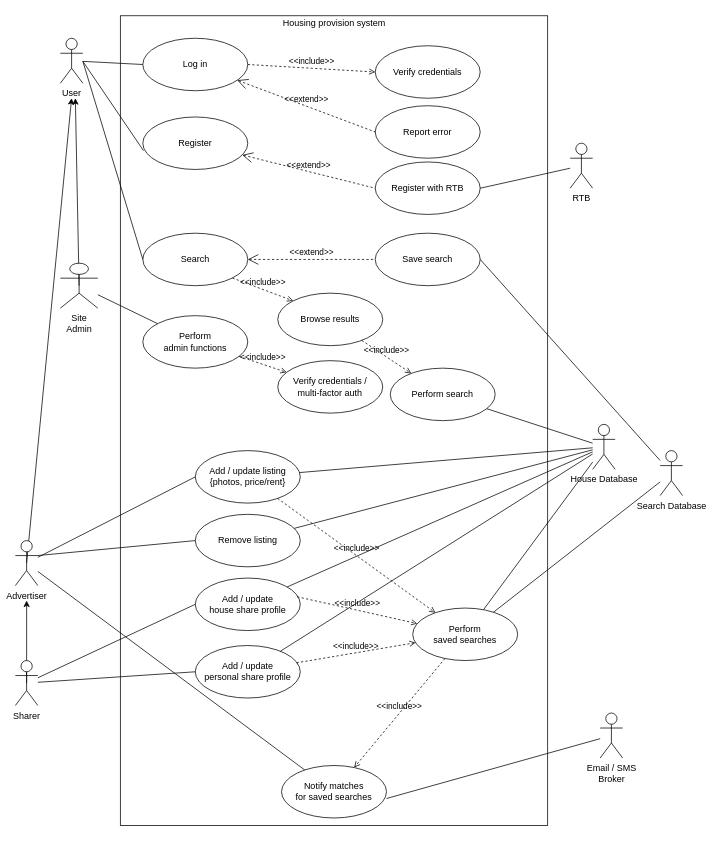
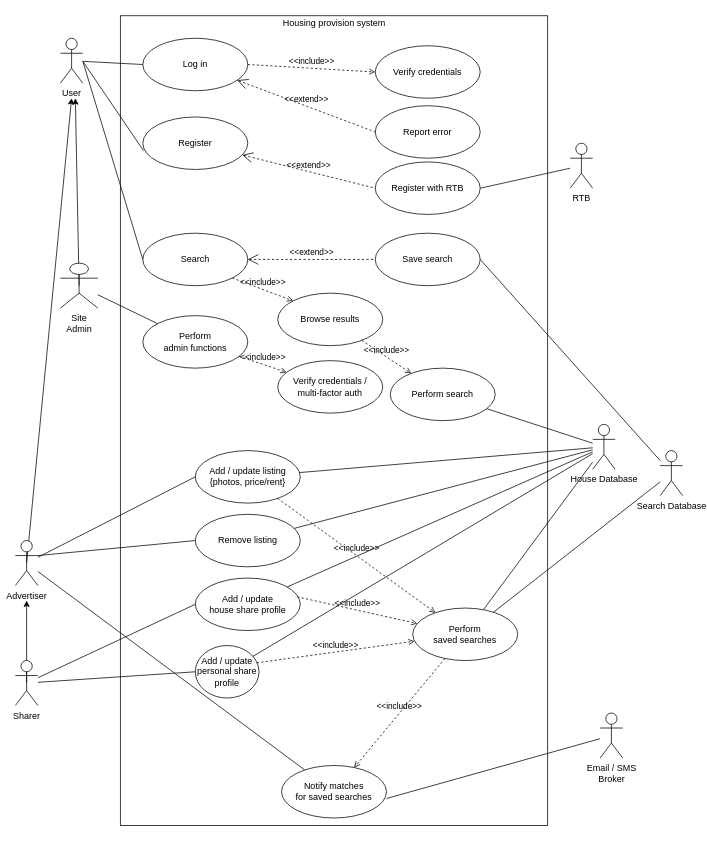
node "Add / update personal share profile": size 105x53 -> 64x53
